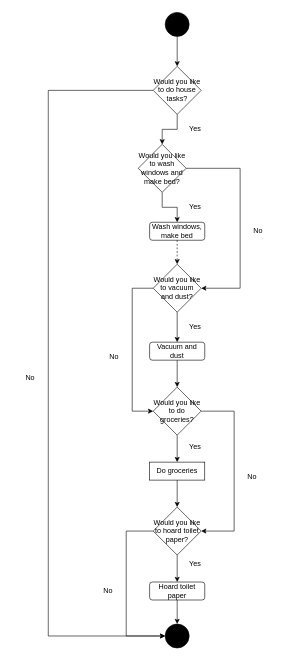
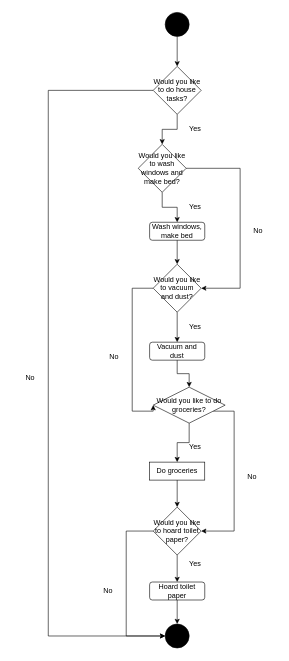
edge "Wash windows, make bed" -> "Would you like to vacuum and dust?": style dashed -> solid
node "Would you like to do groceries?": size 48x48 -> 72x36
